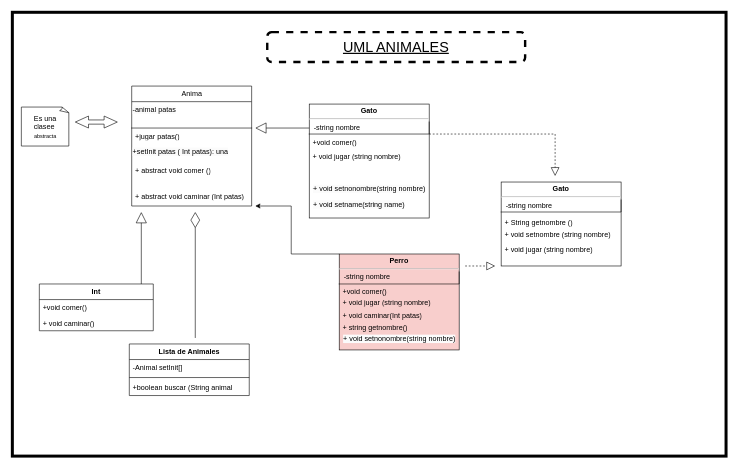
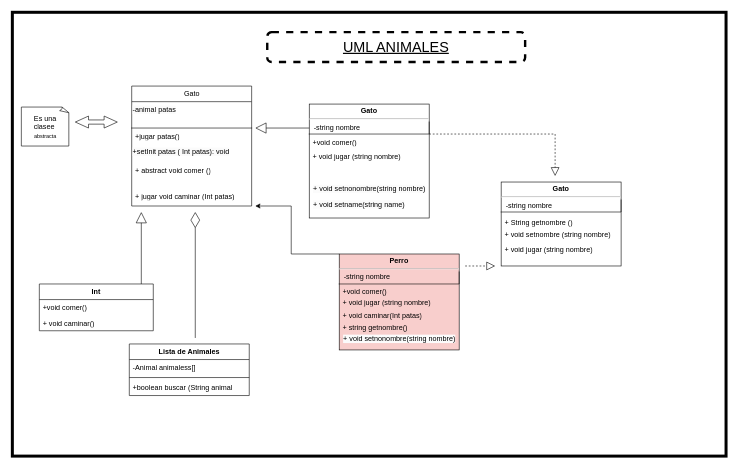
node "Anima": label "Anima" -> "Gato"
node "+setInit patas ( Int patas): una": label "+setInit patas ( Int patas): una" -> "+setInit patas ( Int patas): void"
node "+ abstract void caminar (Int patas)": label "+ abstract void caminar (Int patas)" -> "+ jugar void caminar (Int patas)"
node "-Animal setInit[]": label "-Animal setInit[]" -> "-Animal animaless[]"
